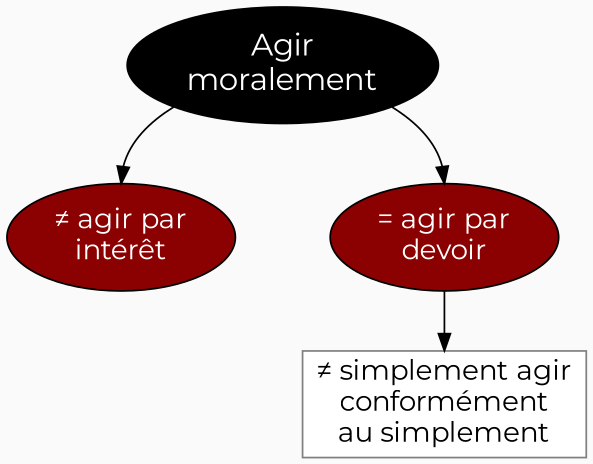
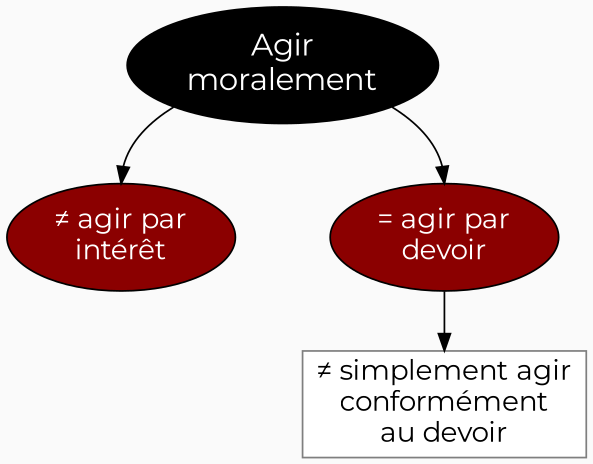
node "≠ simplement agir conformément au simplement": label "≠ simplement agir conformément au simplement" -> "≠ simplement agir conformément au devoir"
